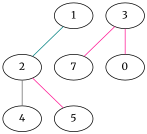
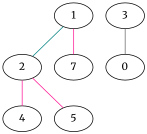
edge "3" -- "7": now "1" -- "7"
edge "3" -- "0": color deeppink -> gray40
edge "2" -- "4": color gray40 -> deeppink
